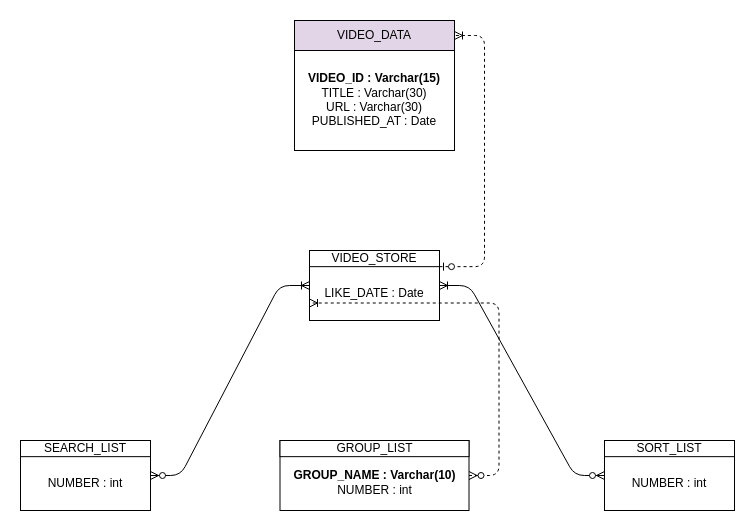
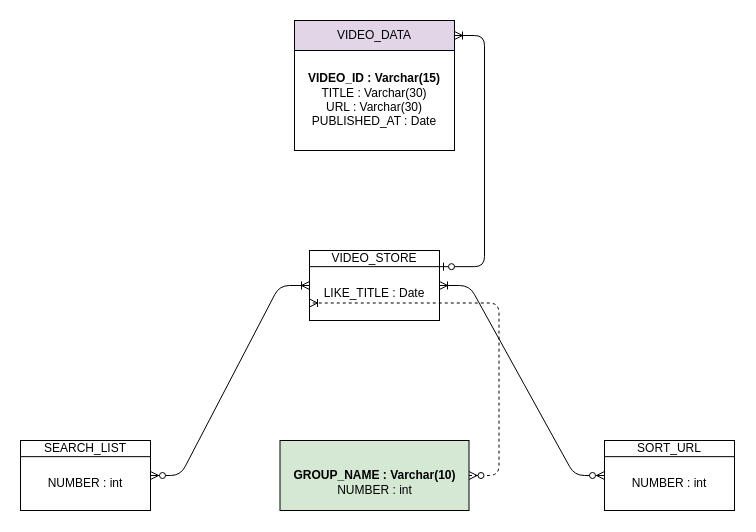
edge "VIDEO_DATA" -- "VIDEO_STORE": style dashed -> solid
node "LIKE_DATE : Date": label "LIKE_DATE : Date" -> "LIKE_TITLE : Date"
node "GROUP_LIST": removed
node "SORT_LIST": label "SORT_LIST" -> "SORT_URL"
node "GROUP_NAME : Varchar(10) NUMBER : int": fillcolor #ffffff -> #d5e8d4
